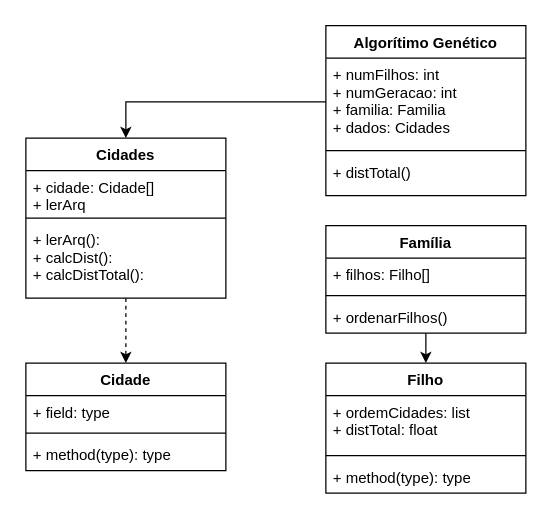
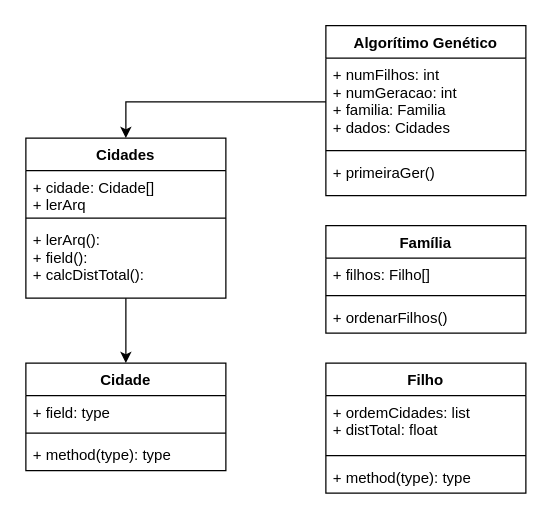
node "+ distTotal()": label "+ distTotal()" -> "+ primeiraGer()"
node "+ lerArq(): + calcDist(): + calcDistTotal():": label "+ lerArq(): + calcDist(): + calcDistTotal():" -> "+ lerArq(): + field(): + calcDistTotal():"
edge "Cidades" -> "Cidade": style dashed -> solid
edge "Família" -> "Filho": removed
